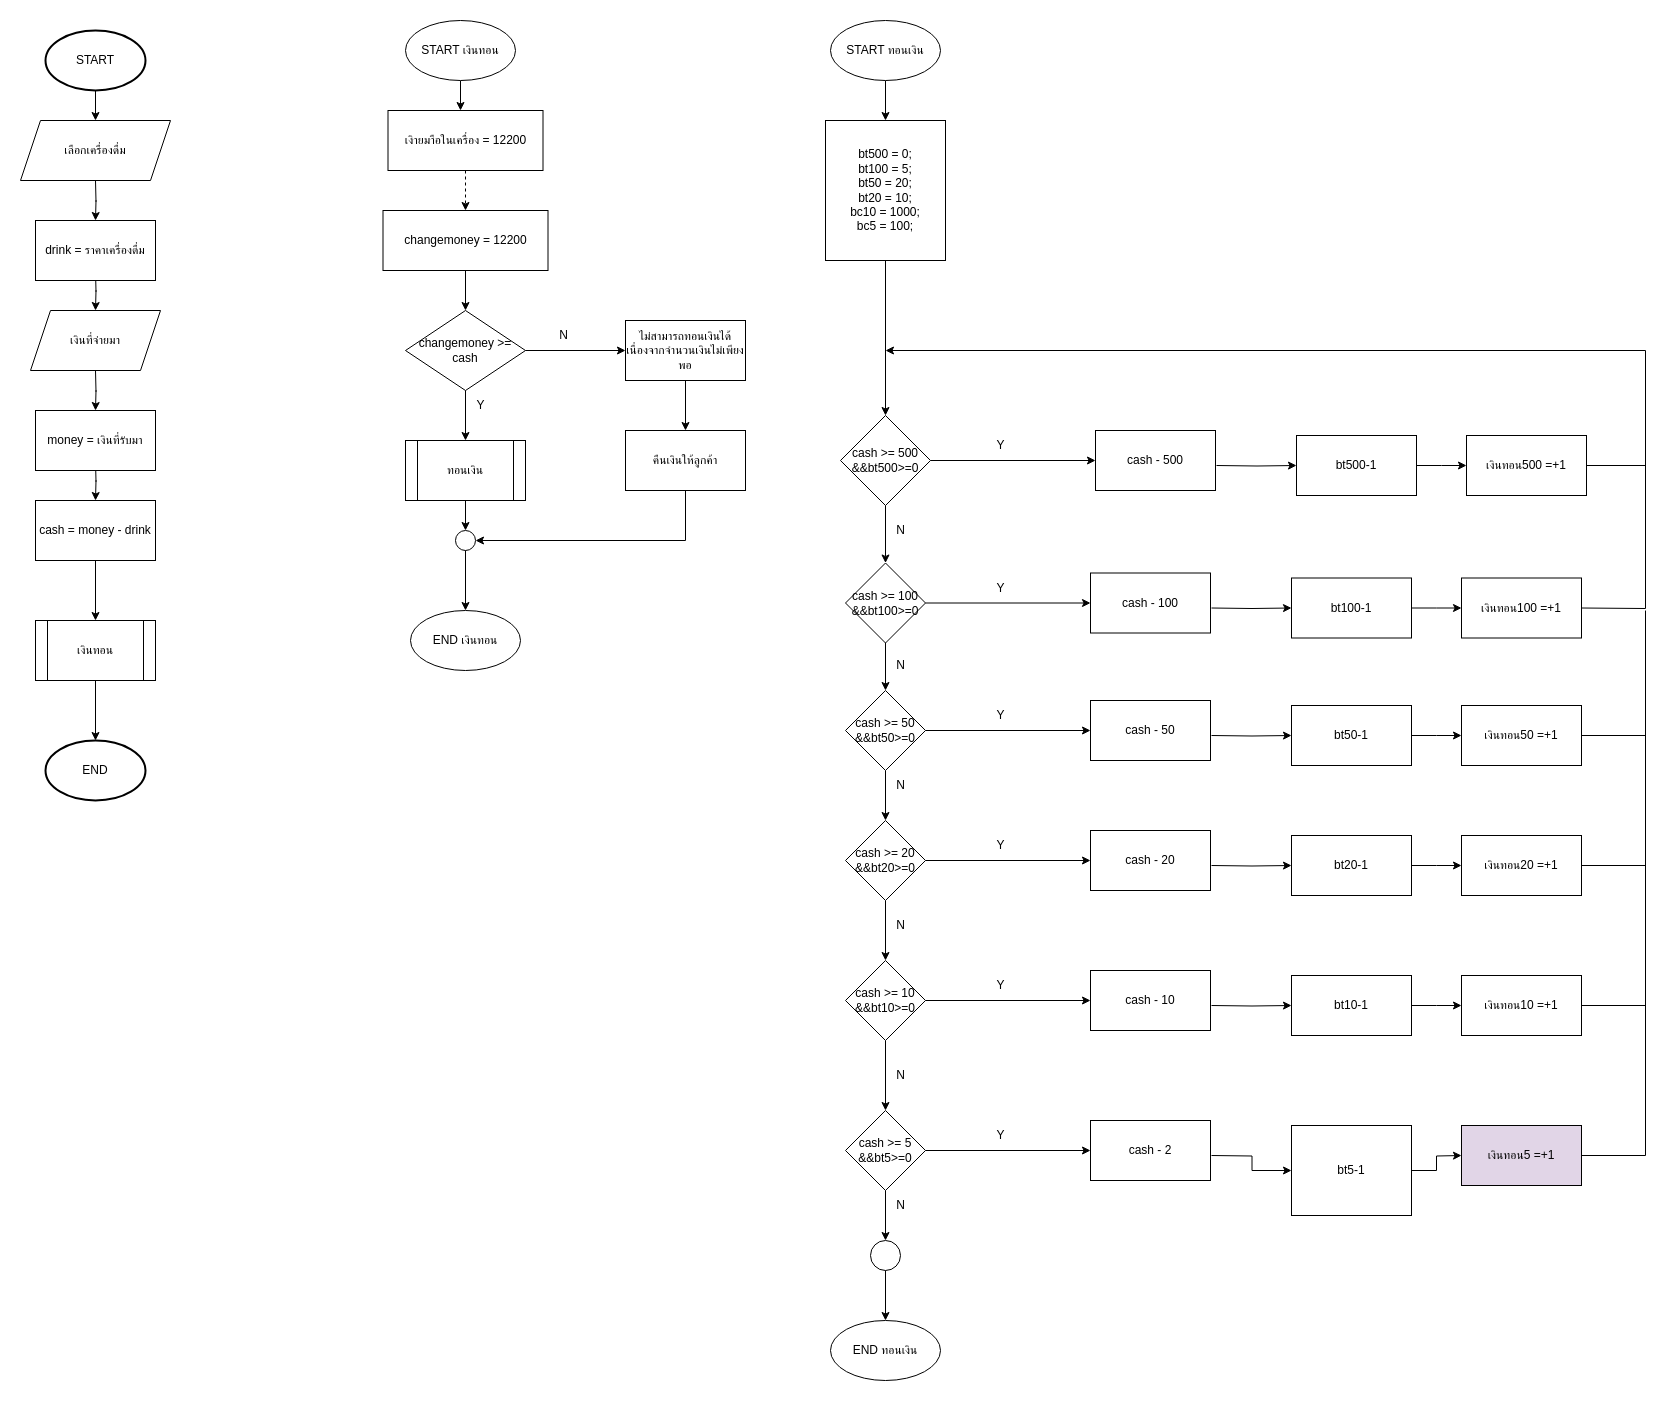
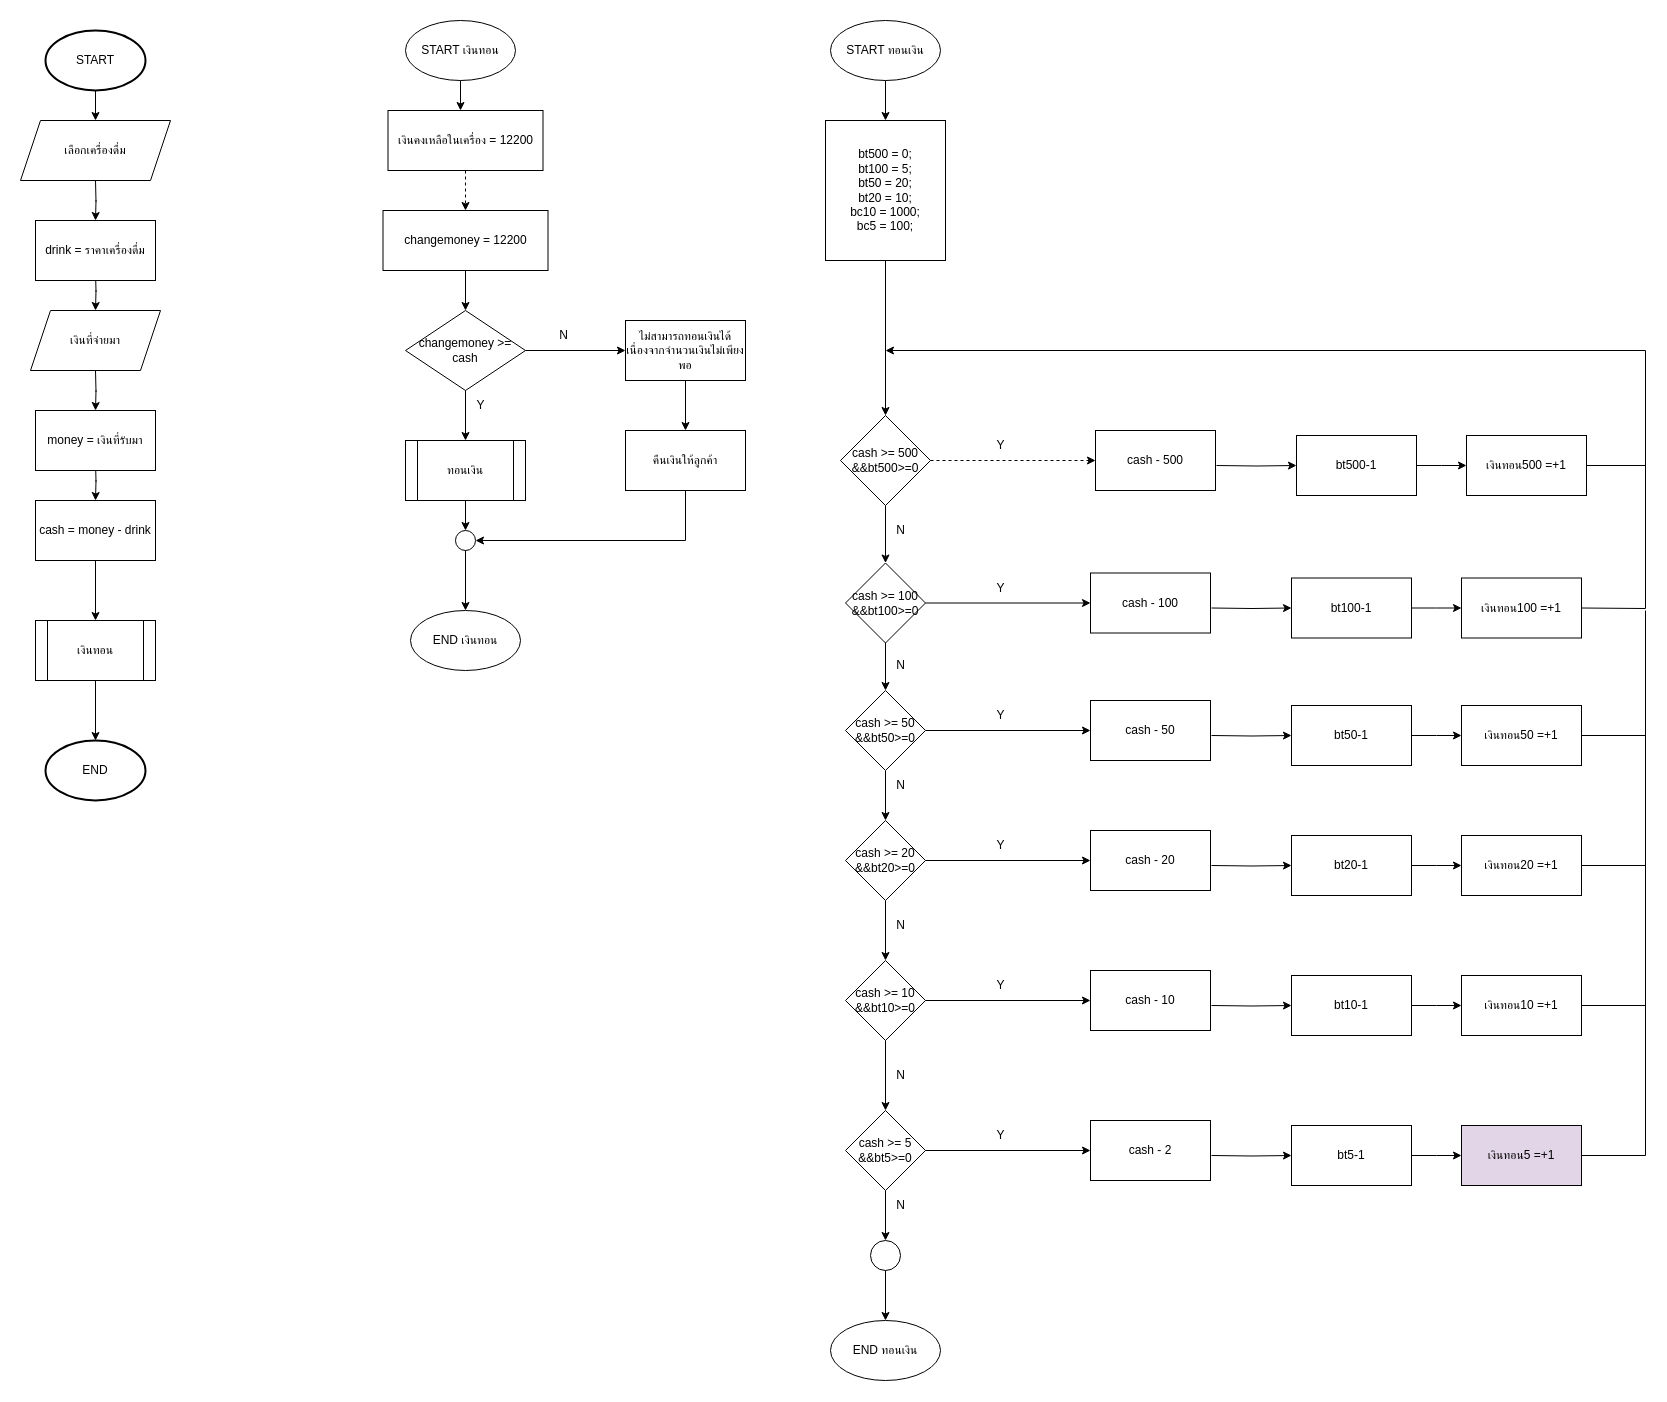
node "เงิายมาือในเครื่อง = 12200": label "เงิายมาือในเครื่อง = 12200" -> "เงินคงเหลือในเครื่อง = 12200"
edge "cash >= 500 &&bt500>=0" -> "cash - 500": style solid -> dashed
node "bt5-1": size 120x90 -> 120x60
